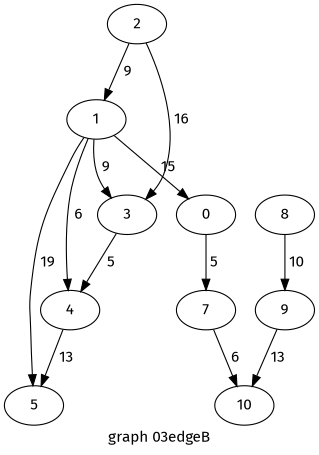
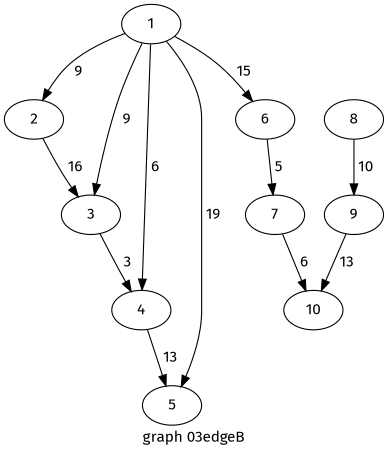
edge "2" -> "1": reversed
node "0": label "0" -> "6"
edge "3" -> "4": label " 5 " -> " 3 "
